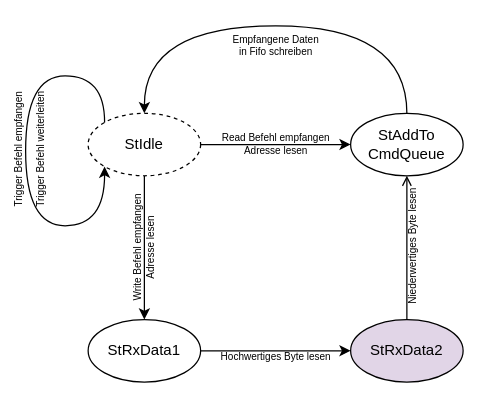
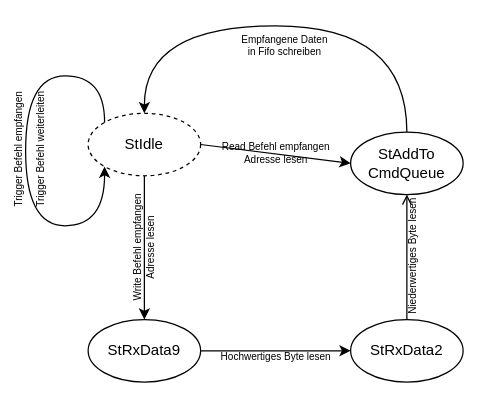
node "StAddTo CmdQueue": moved (407, 144) -> (407, 163)
node "StRxData1": label "StRxData1" -> "StRxData9"
node "StRxData2": fillcolor #e1d5e7 -> #ffffff
